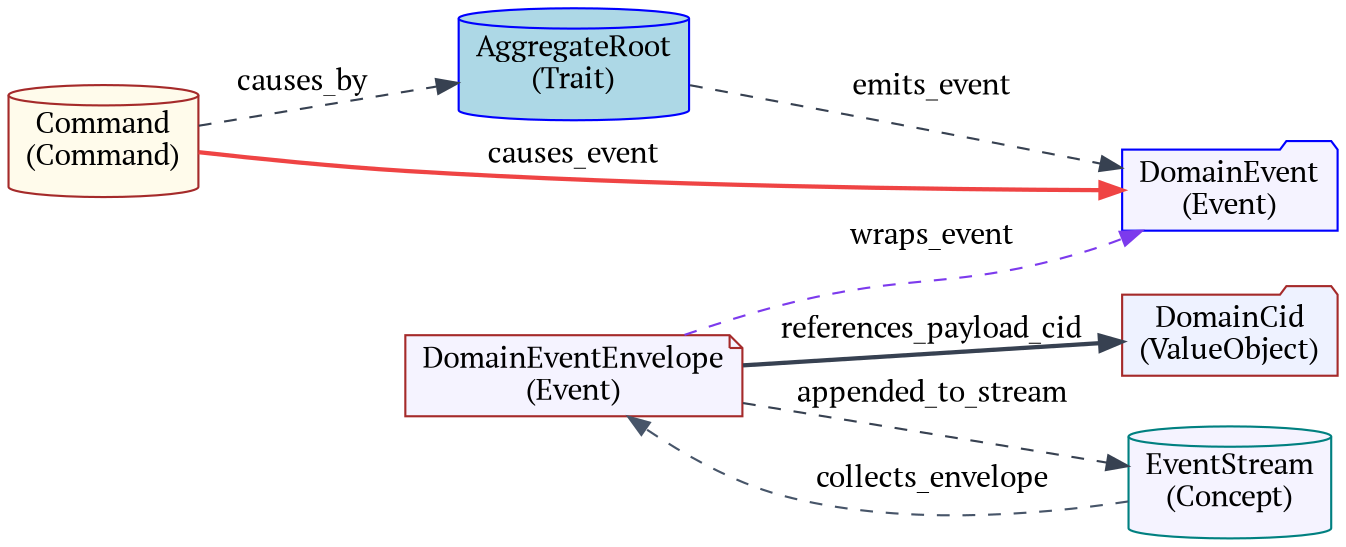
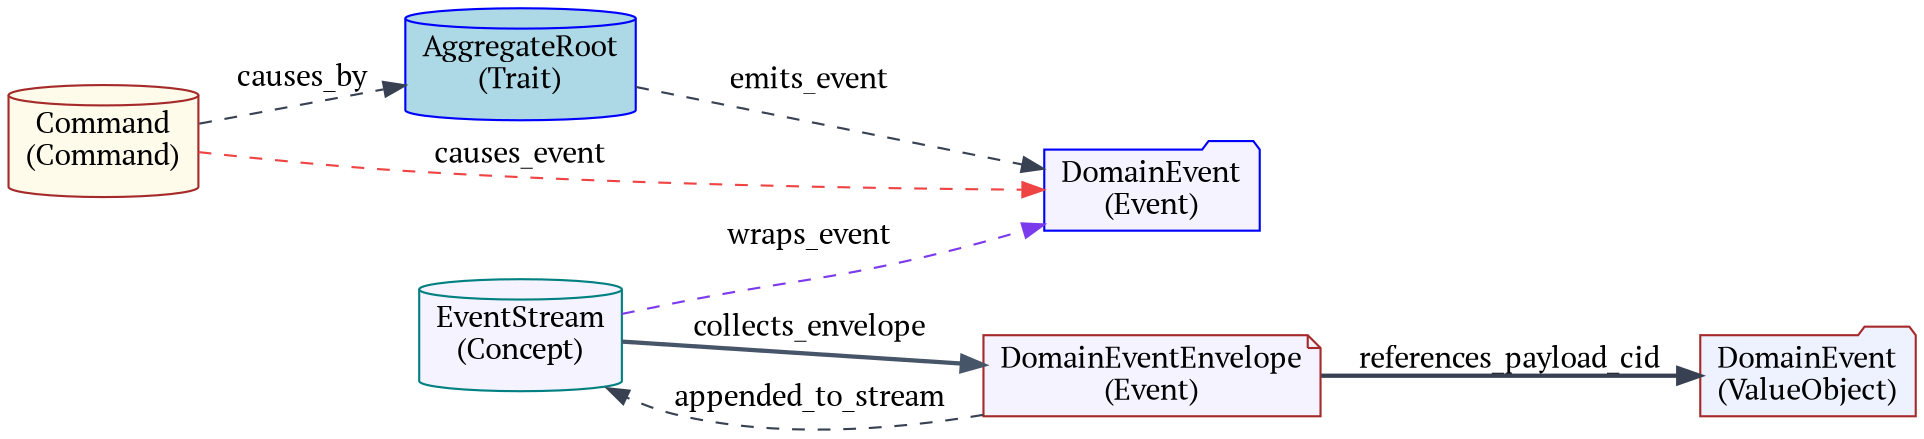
edge "Command (Command)" -> "DomainEvent (Event)": style bold -> dashed
edge "DomainEventEnvelope (Event)" -> "DomainEvent (Event)": now "EventStream (Concept)" -> "DomainEvent (Event)"
node "DomainCid (ValueObject)": label "DomainCid (ValueObject)" -> "DomainEvent (ValueObject)"
edge "EventStream (Concept)" -> "DomainEventEnvelope (Event)": style dashed -> bold
